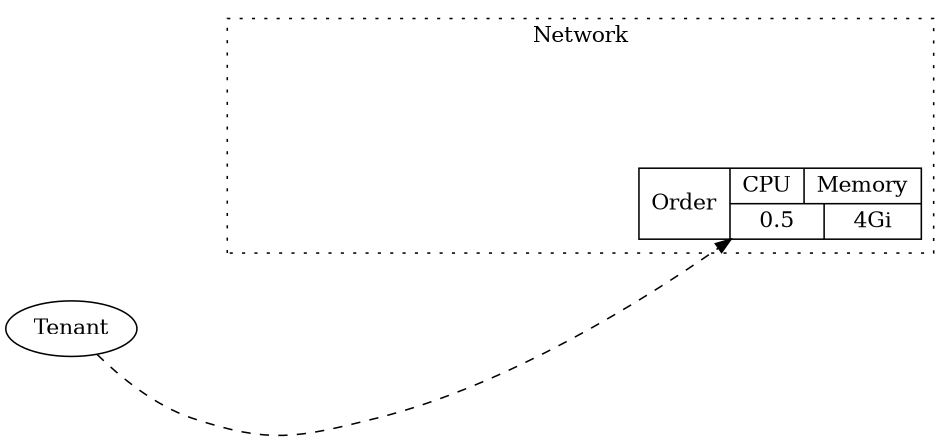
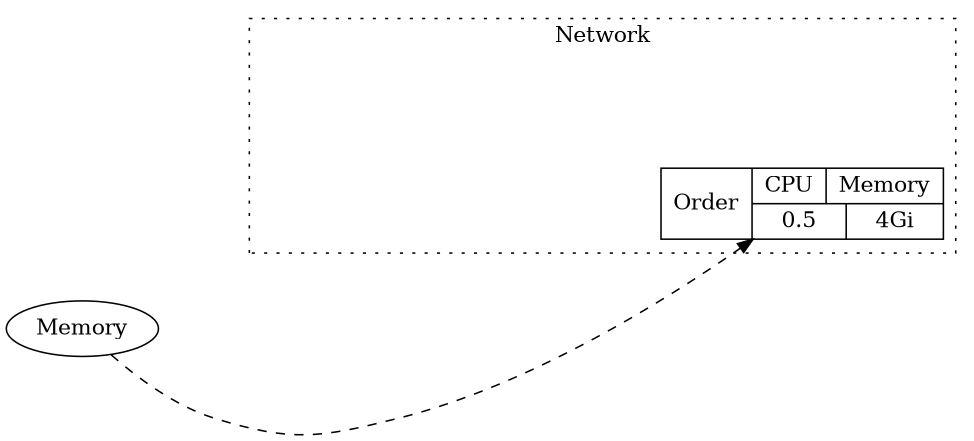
node "Tenant": label "Tenant" -> "Memory"
